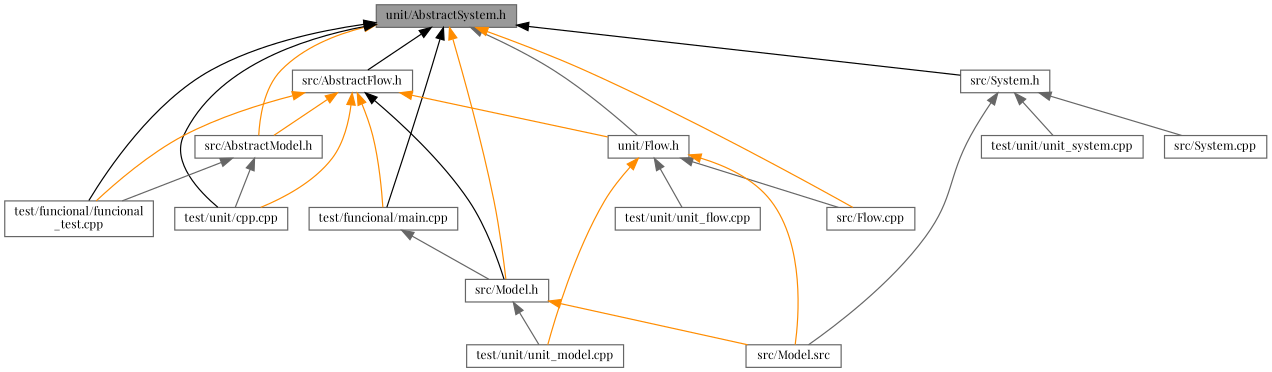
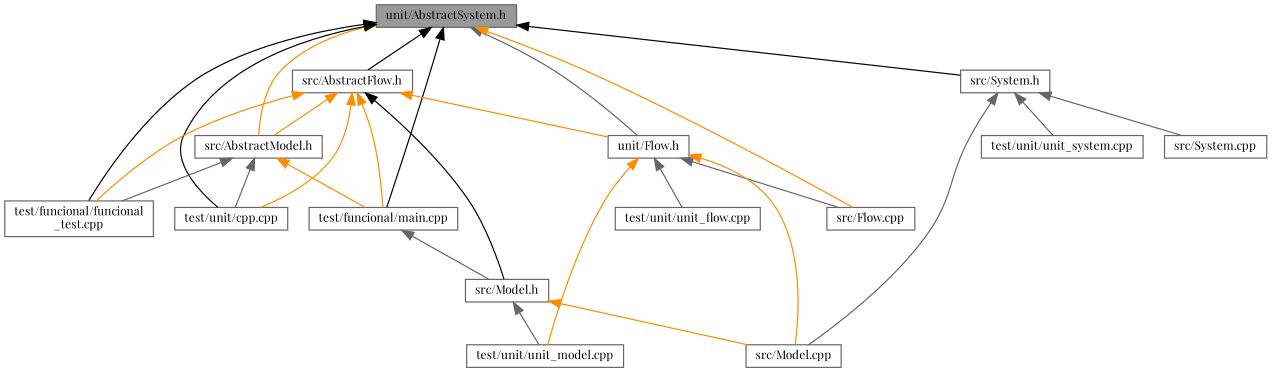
edge "src/Model.h" -> "unit/AbstractSystem.h": removed
edge "test/funcional/main.cpp" -> "src/AbstractModel.h": added
node "src/Model.src": label "src/Model.src" -> "src/Model.cpp"
